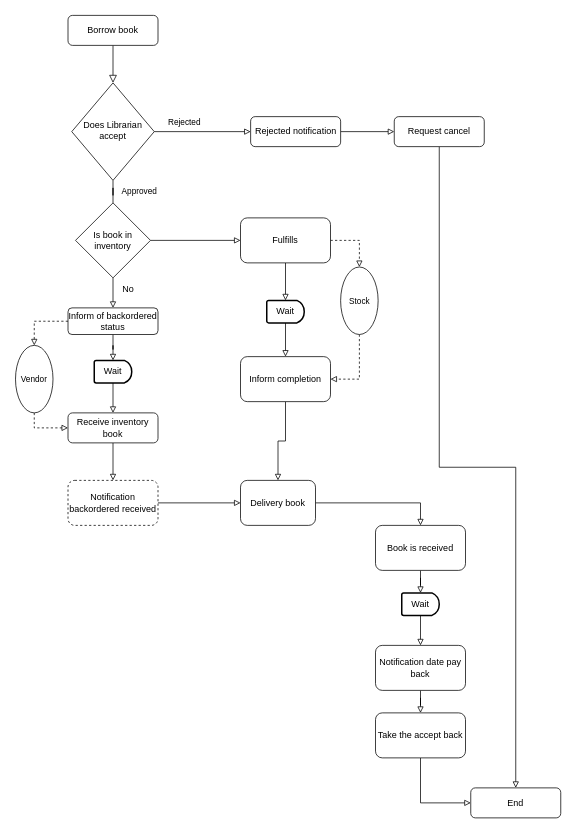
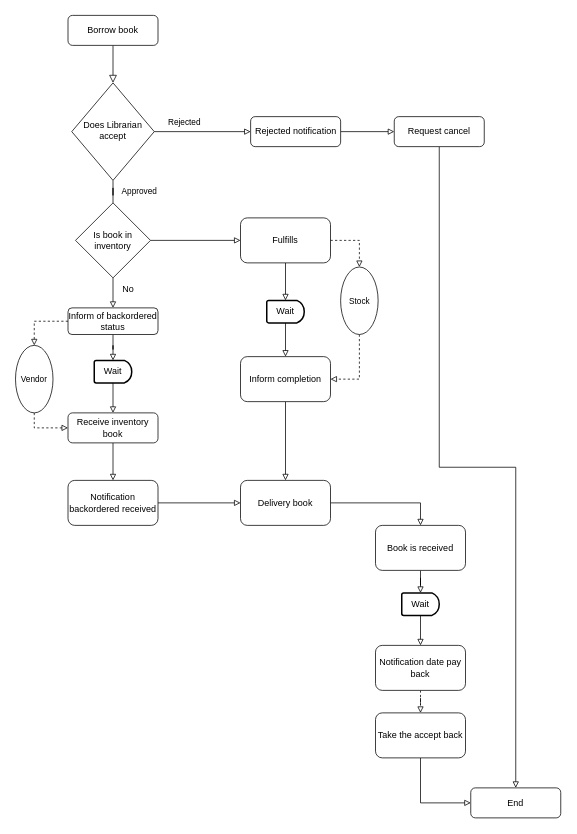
node "Notification backordered received": style dashed -> solid
node "Delivery book": size 75x45 -> 90x45
edge "Notification date pay back" -> "Take the accept back": style solid -> dashed
